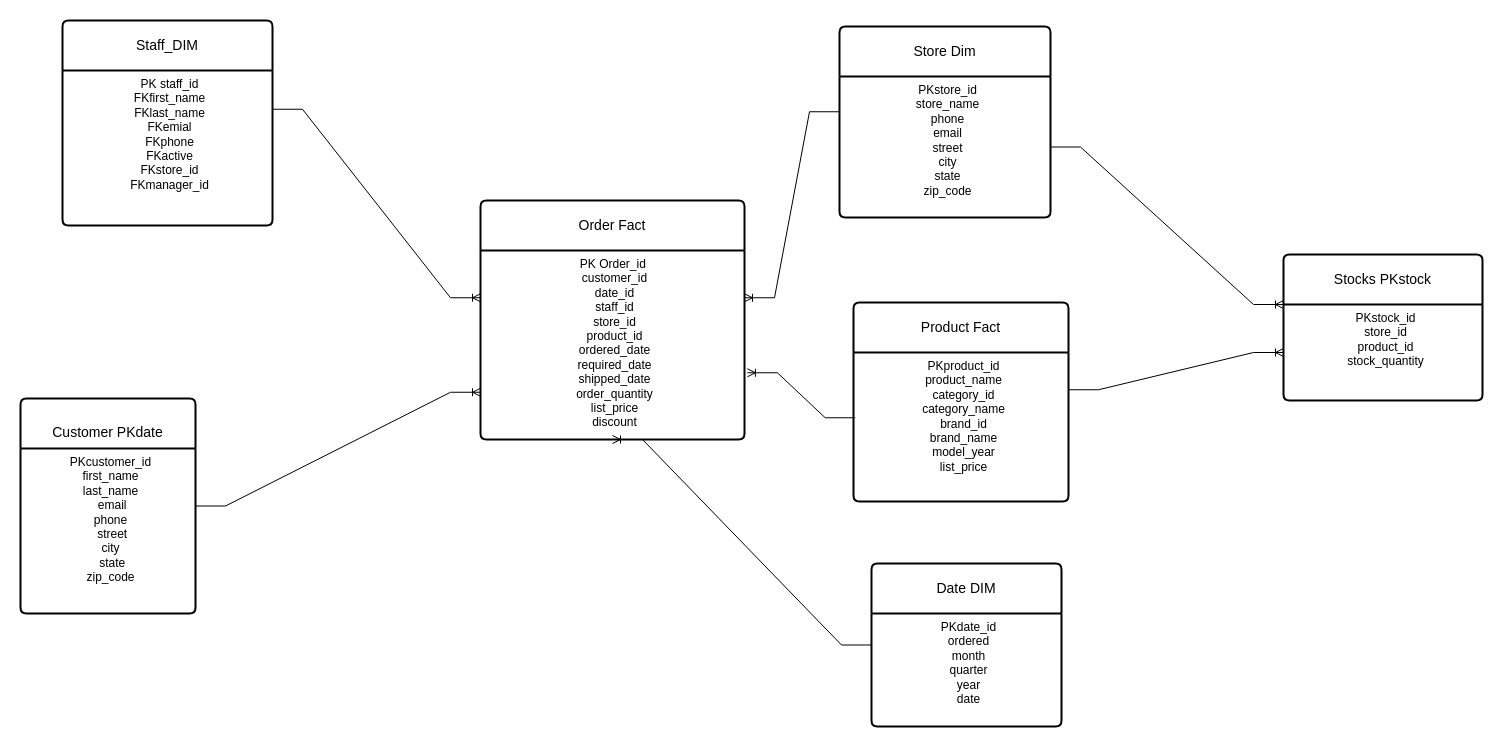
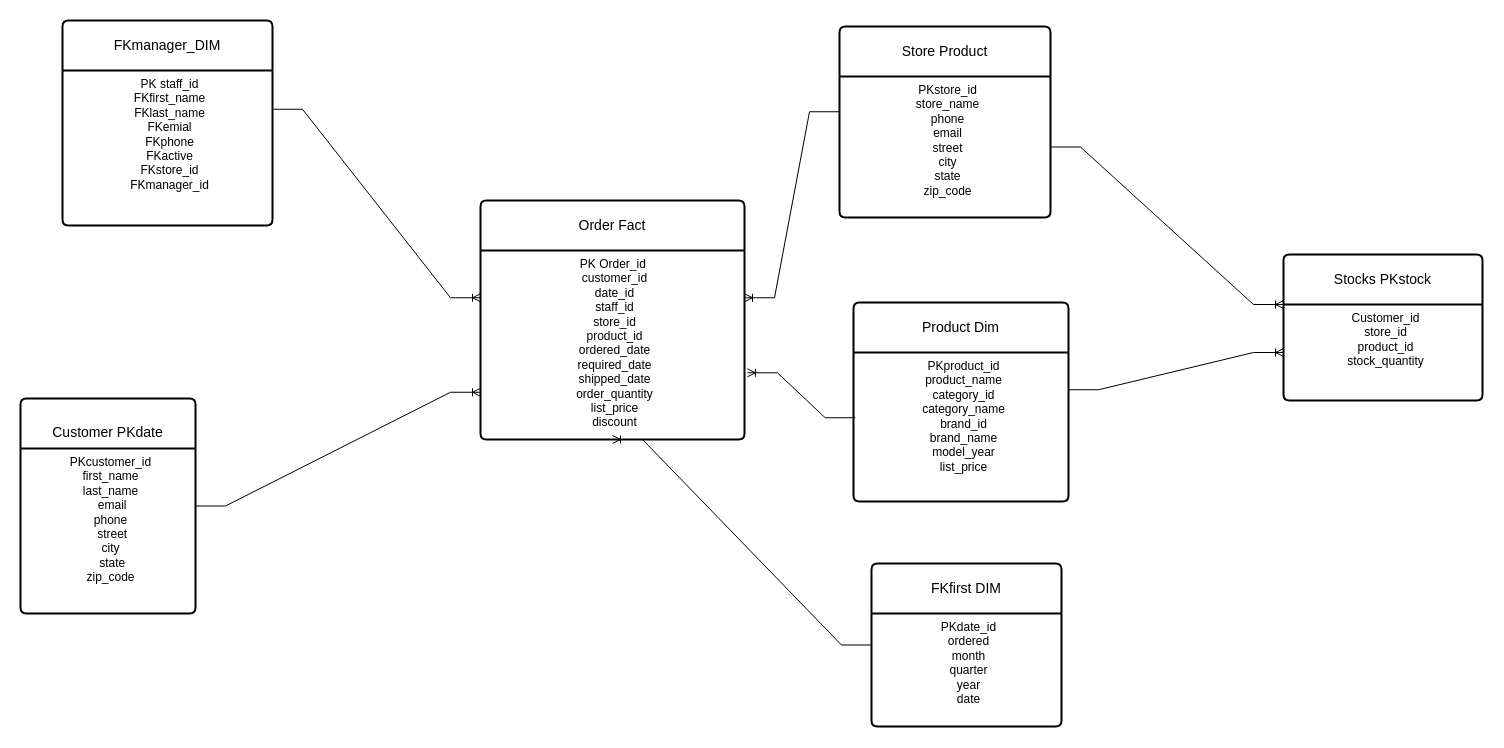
node "Staff_DIM": label "Staff_DIM" -> "FKmanager_DIM"
node "Store Dim": label "Store Dim" -> "Store Product"
node "Product Fact": label "Product Fact" -> "Product Dim"
node "PKstock_id store_id product_id stock_quantity": label "PKstock_id store_id product_id stock_quantity" -> "Customer_id store_id product_id stock_quantity"
node "Date DIM": label "Date DIM" -> "FKfirst DIM"
